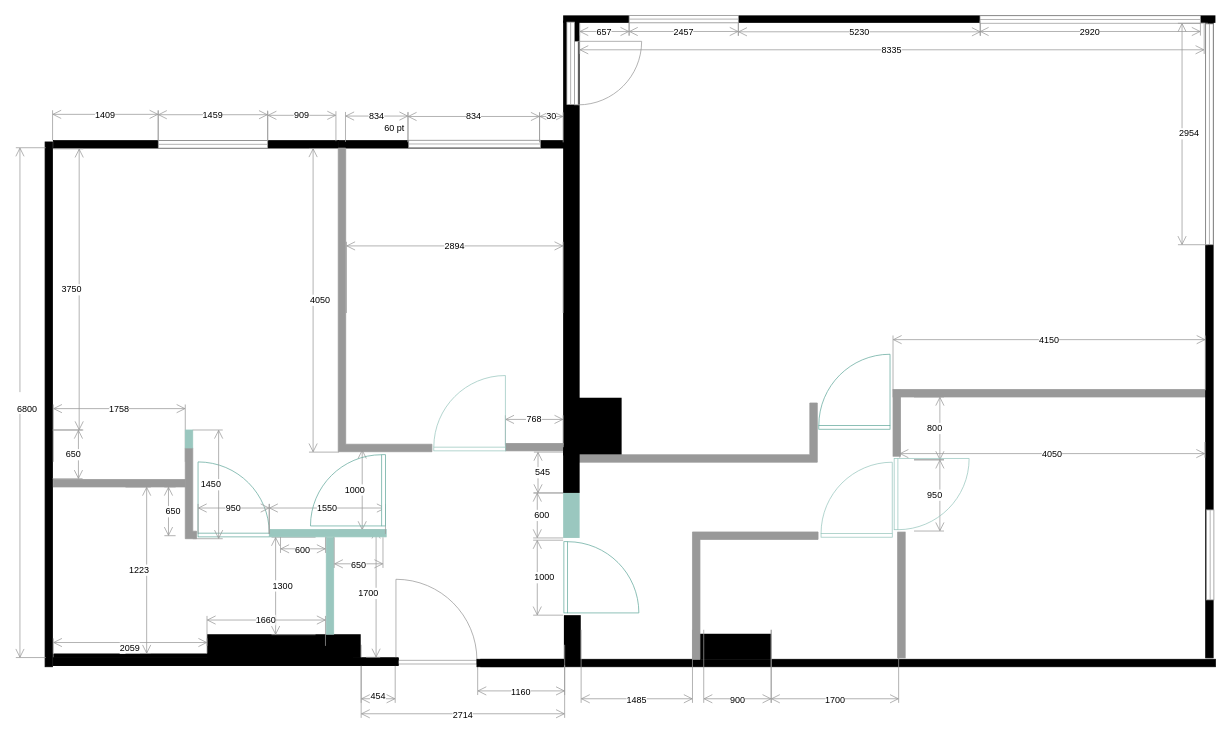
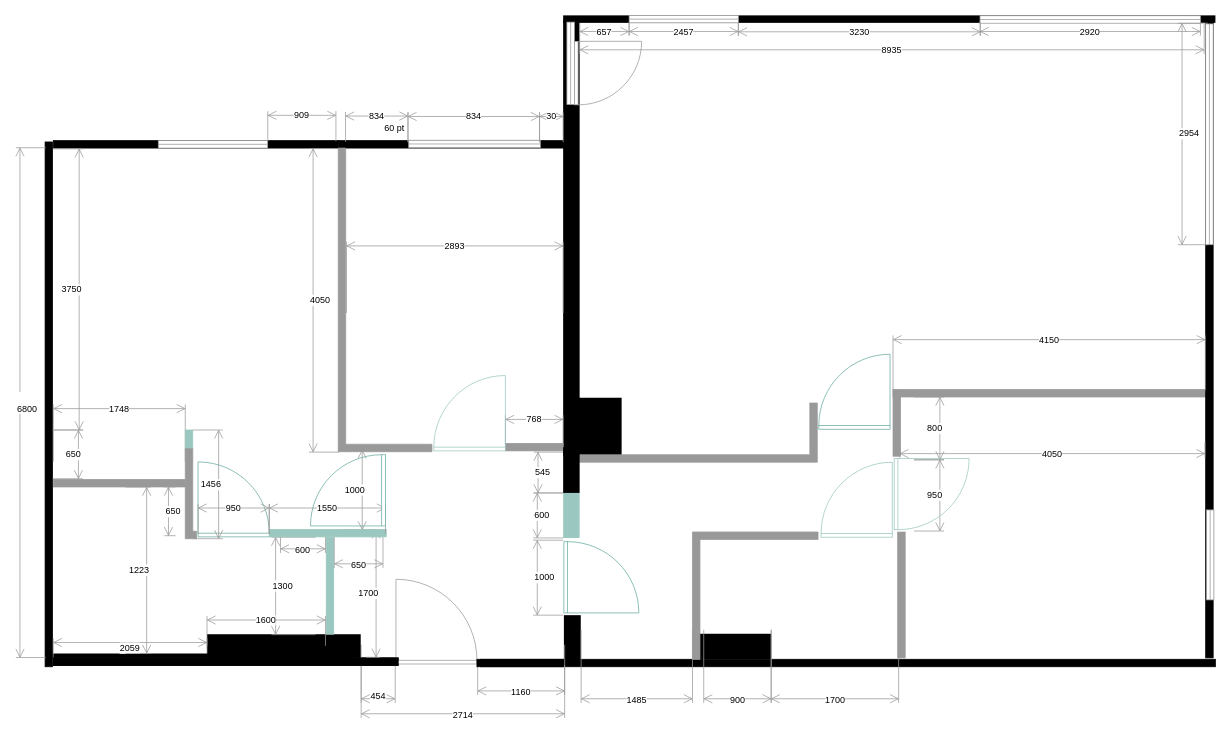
node "5230": label "5230" -> "3230"
node "8335": label "8335" -> "8935"
node "1409": removed
node "1459": removed
node "2894": label "2894" -> "2893"
node "1758": label "1758" -> "1748"
node "1450": label "1450" -> "1456"
node "1660": label "1660" -> "1600"
